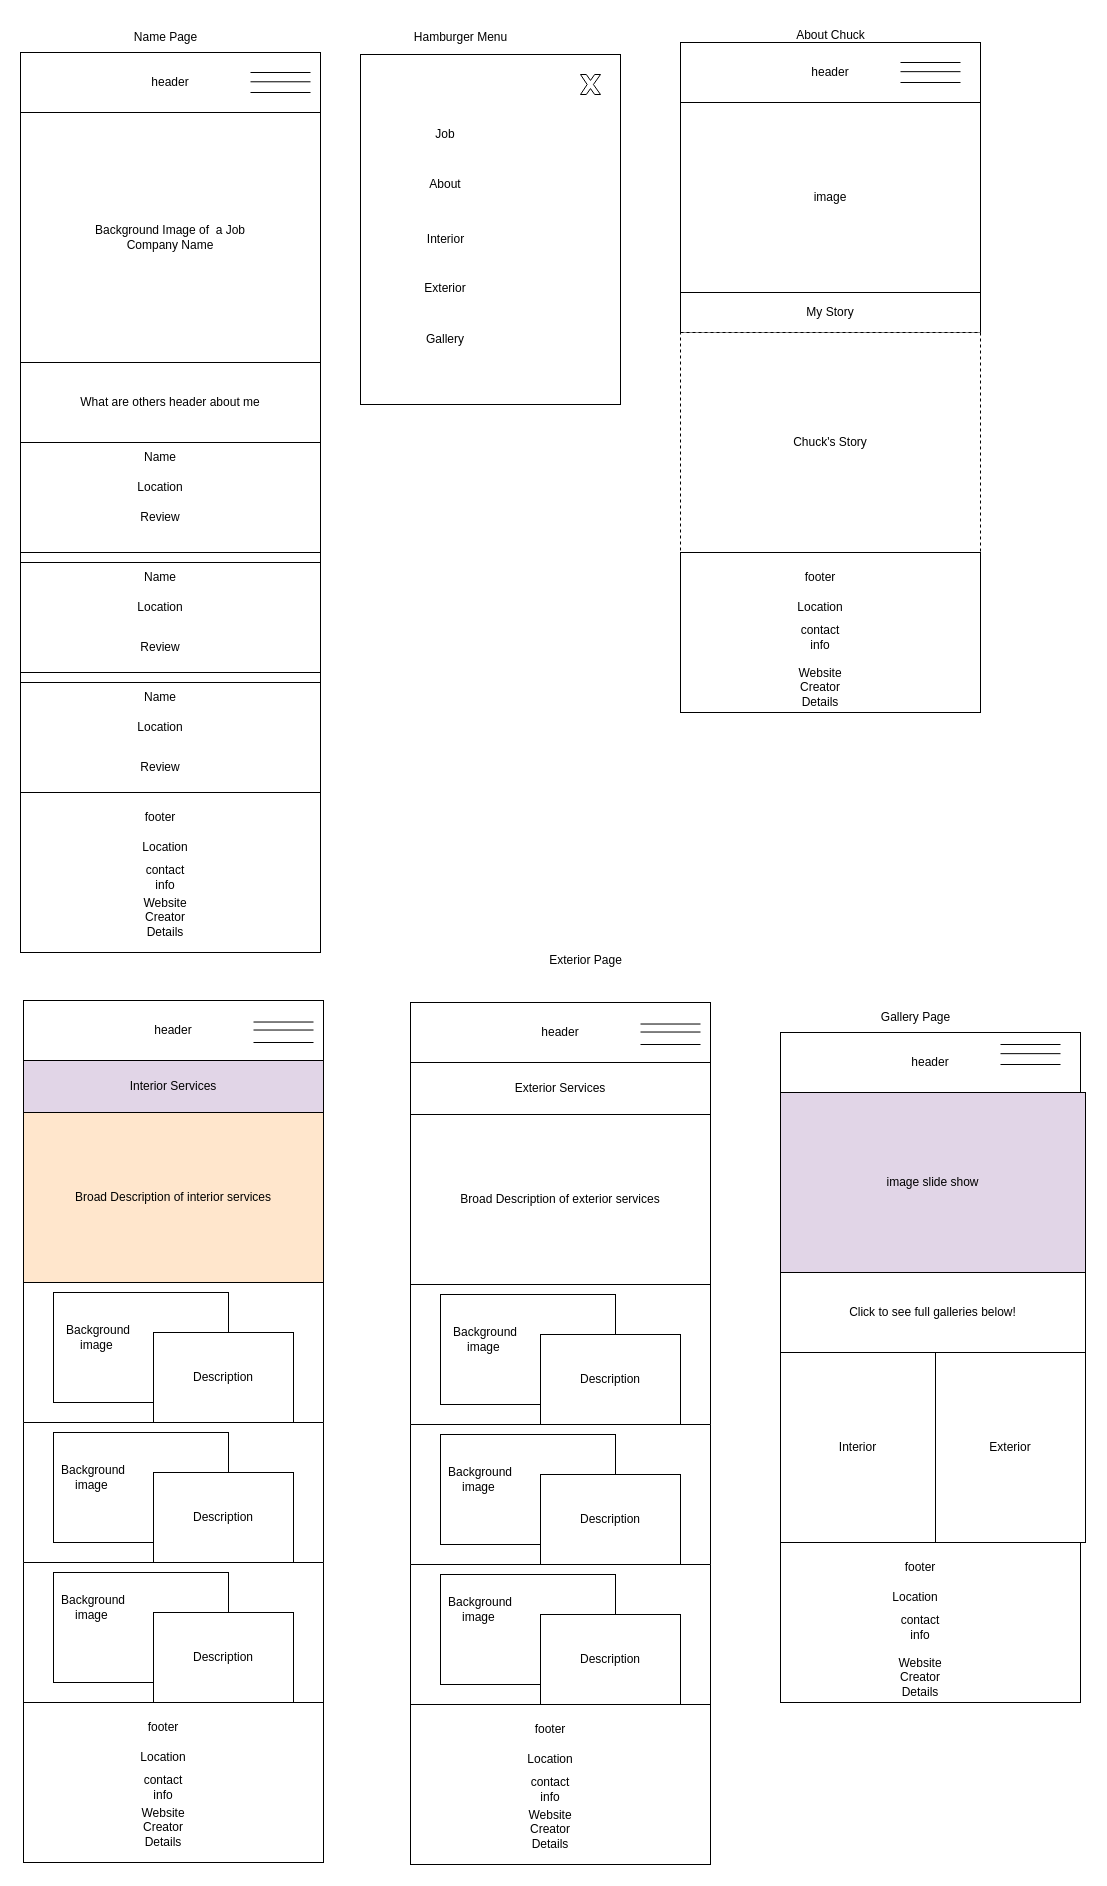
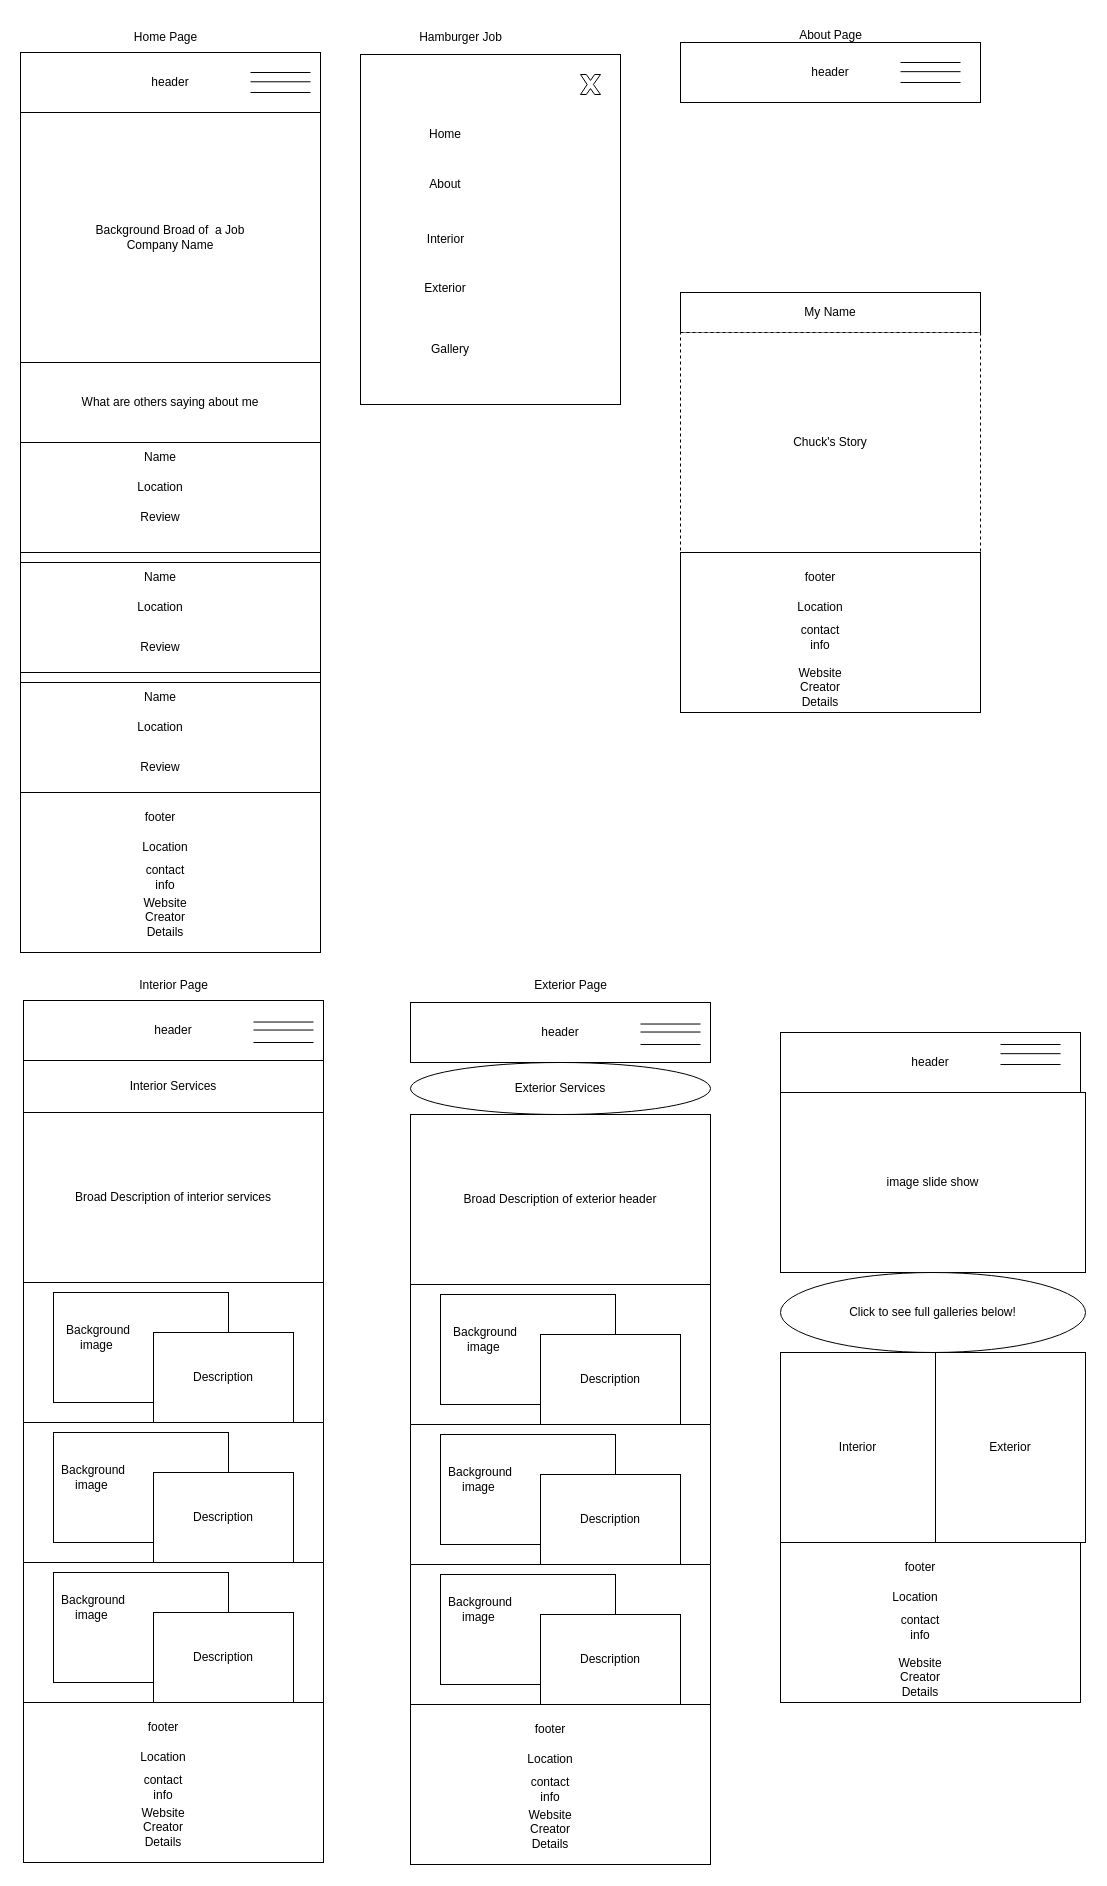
node "About Chuck": label "About Chuck" -> "About Page"
node "Name Page": label "Name Page" -> "Home Page"
node "Hamburger Menu": label "Hamburger Menu" -> "Hamburger Job"
node "Job": label "Job" -> "Home"
node "image": removed
node "Background Image of a Job Company Name": label "Background Image of a Job Company Name" -> "Background Broad of a Job Company Name"
node "My Story": label "My Story" -> "My Name"
node "Gallery": moved (446, 340) -> (451, 350)
node "What are others header about me": label "What are others header about me" -> "What are others saying about me"
node "Exterior Page": moved (586, 961) -> (571, 986)
node "Interior Page": added
node "Gallery Page": removed
node "Interior Services": fillcolor #e1d5e7 -> #ffffff
node "Exterior Services": shape rectangle -> ellipse
node "image slide show": fillcolor #e1d5e7 -> #ffffff
node "Broad Description of interior services": fillcolor #ffe6cc -> #ffffff
node "Broad Description of exterior services": label "Broad Description of exterior services" -> "Broad Description of exterior header"
node "Click to see full galleries below!": shape rectangle -> ellipse
